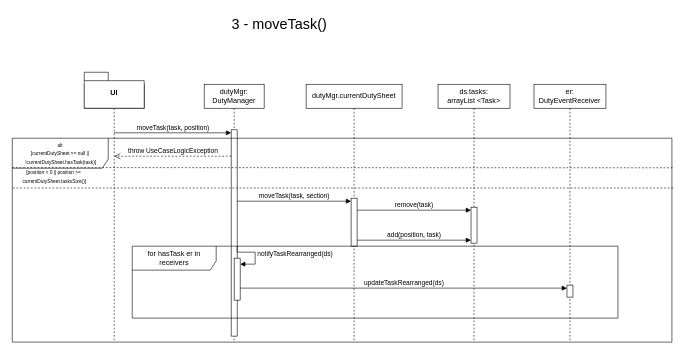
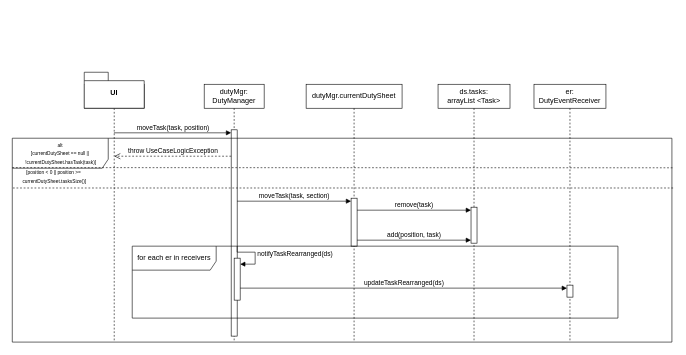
node "3 - moveTask()": removed
node "for hasTask er in receivers": label "for hasTask er in receivers" -> "for each er in receivers"
